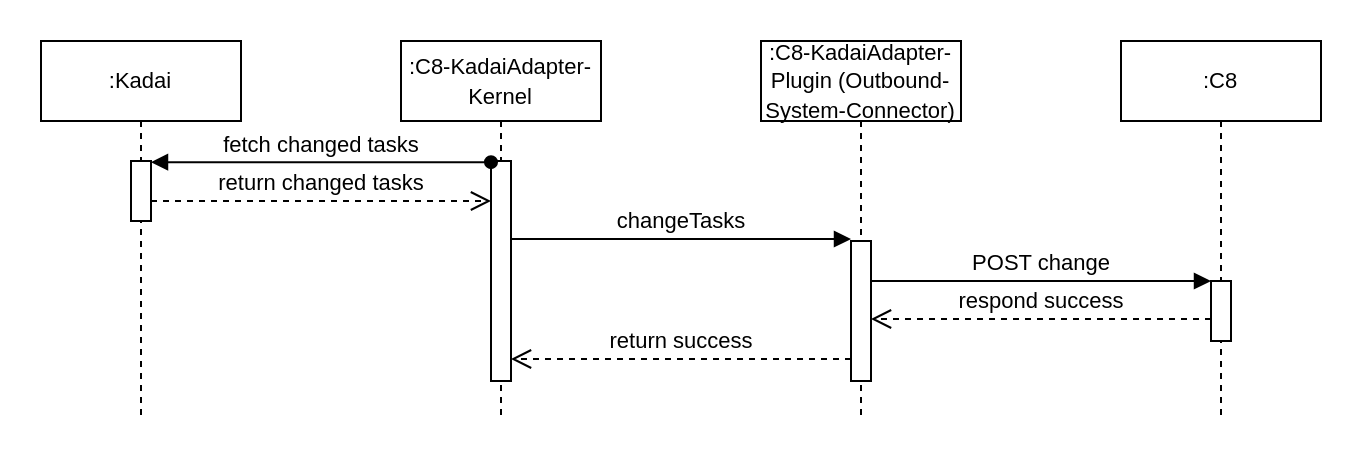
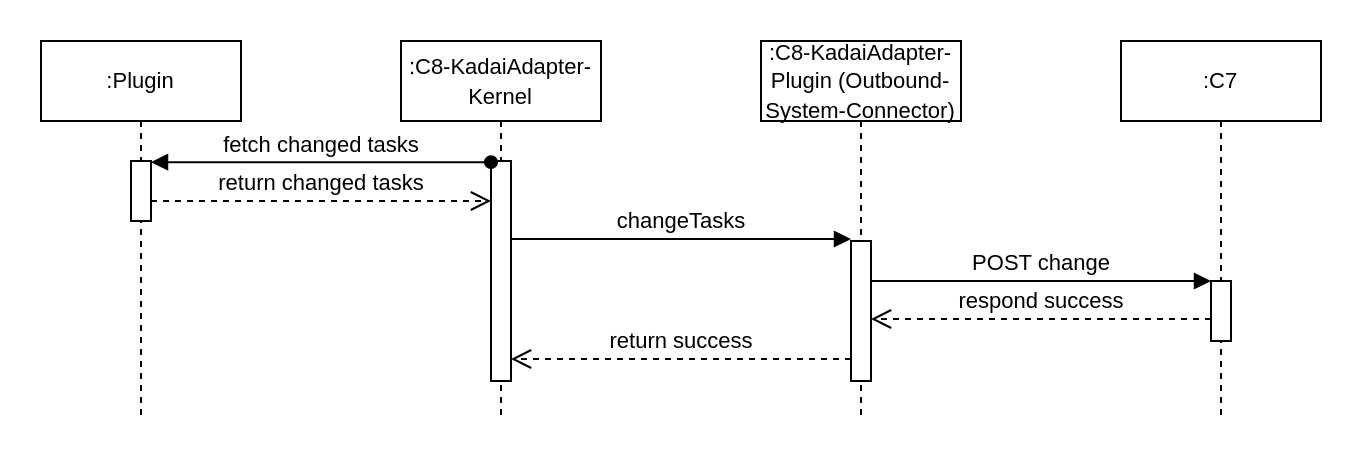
node ":Kadai": label ":Kadai" -> ":Plugin"
node ":C8": label ":C8" -> ":C7"
